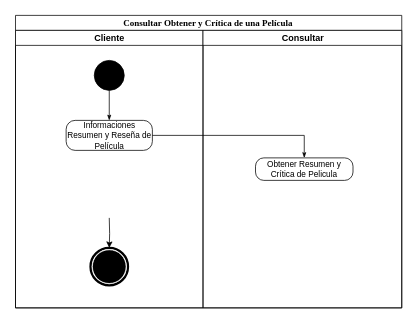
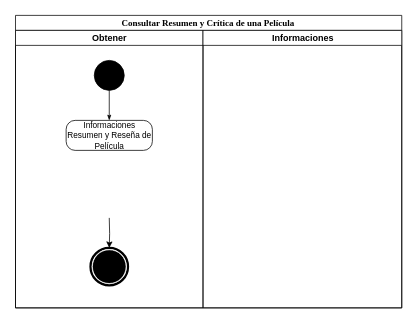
node "Consultar Obtener y Crítica de una Película": label "Consultar Obtener y Crítica de una Película" -> "Consultar Resumen y Crítica de una Película"
node "Cliente": label "Cliente" -> "Obtener"
node "Consultar": label "Consultar" -> "Informaciones"
edge "Informaciones Resumen y Reseña de Película" -> "Obtener Resumen y Crítica de Pelicula": removed
node "Obtener Resumen y Crítica de Pelicula": removed
